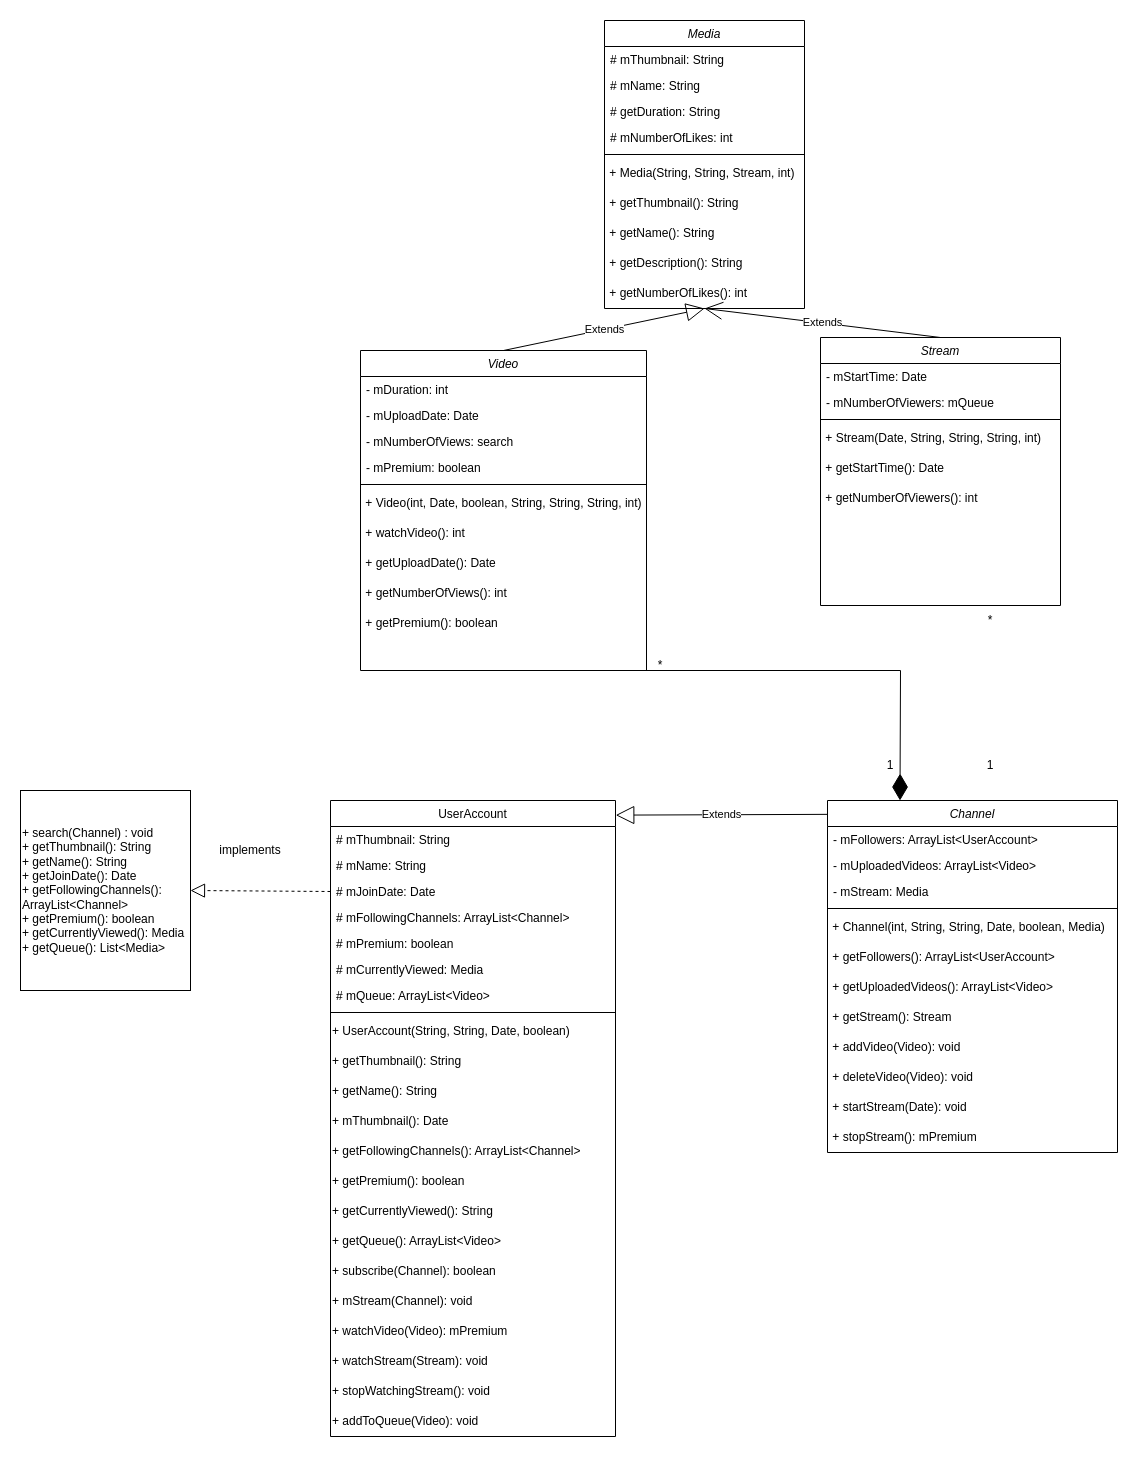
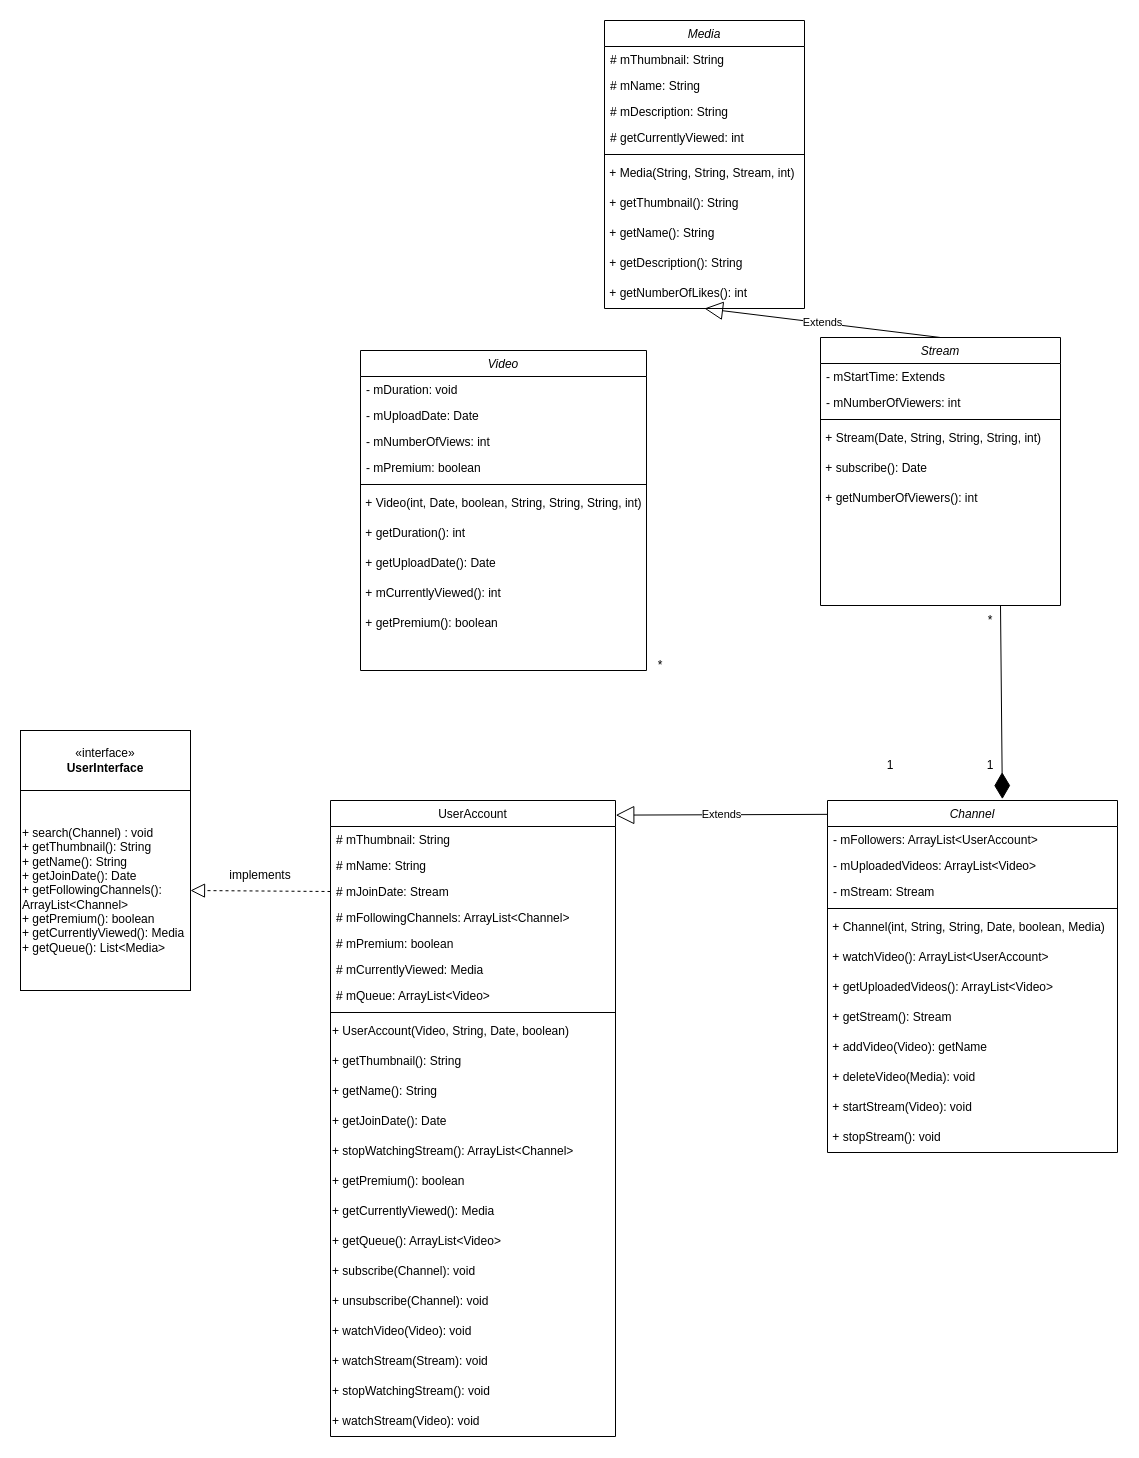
node "# getDuration: String": label "# getDuration: String" -> "# mDescription: String"
node "# mNumberOfLikes: int": label "# mNumberOfLikes: int" -> "# getCurrentlyViewed: int"
edge "Stream" -> "Media": arrowhead open -> block
edge "Video" -> "Media": removed, label "Extends"
node "- mStartTime: Date": label "- mStartTime: Date" -> "- mStartTime: Extends"
node "- mDuration: int": label "- mDuration: int" -> "- mDuration: void"
node "- mNumberOfViewers: mQueue": label "- mNumberOfViewers: mQueue" -> "- mNumberOfViewers: int"
node "- mNumberOfViews: search": label "- mNumberOfViews: search" -> "- mNumberOfViews: int"
node "+ getStartTime(): Date": label "+ getStartTime(): Date" -> "+ subscribe(): Date"
node "+ watchVideo(): int": label "+ watchVideo(): int" -> "+ getDuration(): int"
node "+ getNumberOfViews(): int": label "+ getNumberOfViews(): int" -> "+ mCurrentlyViewed(): int"
edge "Video" -> "Channel": removed
edge "Stream" -> "Channel": added
node "«interface» UserInterface": added
node "implements": moved (251, 851) -> (261, 876)
node "# mJoinDate: Date": label "# mJoinDate: Date" -> "# mJoinDate: Stream"
node "- mStream: Media": label "- mStream: Media" -> "- mStream: Stream"
node "+ getFollowers(): ArrayList<UserAccount>": label "+ getFollowers(): ArrayList<UserAccount>" -> "+ watchVideo(): ArrayList<UserAccount>"
node "+ UserAccount(String, String, Date, boolean)": label "+ UserAccount(String, String, Date, boolean)" -> "+ UserAccount(Video, String, Date, boolean)"
node "+ addVideo(Video): void": label "+ addVideo(Video): void" -> "+ addVideo(Video): getName"
node "+ deleteVideo(Video): void": label "+ deleteVideo(Video): void" -> "+ deleteVideo(Media): void"
node "+ startStream(Date): void": label "+ startStream(Date): void" -> "+ startStream(Video): void"
node "+ mThumbnail(): Date": label "+ mThumbnail(): Date" -> "+ getJoinDate(): Date"
node "+ stopStream(): mPremium": label "+ stopStream(): mPremium" -> "+ stopStream(): void"
node "+ getFollowingChannels(): ArrayList<Channel>": label "+ getFollowingChannels(): ArrayList<Channel>" -> "+ stopWatchingStream(): ArrayList<Channel>"
node "+ getCurrentlyViewed(): String": label "+ getCurrentlyViewed(): String" -> "+ getCurrentlyViewed(): Media"
node "+ subscribe(Channel): boolean": label "+ subscribe(Channel): boolean" -> "+ subscribe(Channel): void"
node "+ mStream(Channel): void": label "+ mStream(Channel): void" -> "+ unsubscribe(Channel): void"
node "+ watchVideo(Video): mPremium": label "+ watchVideo(Video): mPremium" -> "+ watchVideo(Video): void"
node "+ addToQueue(Video): void": label "+ addToQueue(Video): void" -> "+ watchStream(Video): void"
